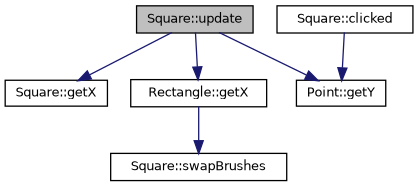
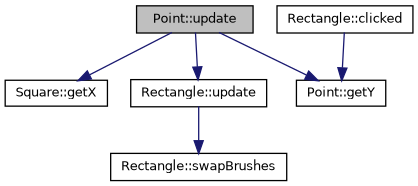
node "Square::update": label "Square::update" -> "Point::update"
node "Square::clicked": label "Square::clicked" -> "Rectangle::clicked"
node "Rectangle::getX": label "Rectangle::getX" -> "Rectangle::update"
node "Square::swapBrushes": label "Square::swapBrushes" -> "Rectangle::swapBrushes"
